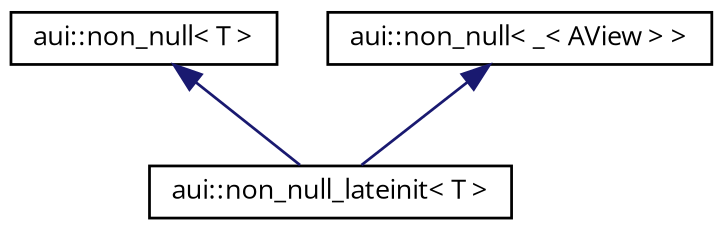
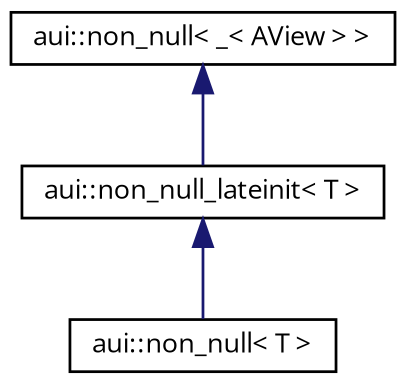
edge "aui::non_null_lateinit< T >" -> "aui::non_null< T >": reversed
